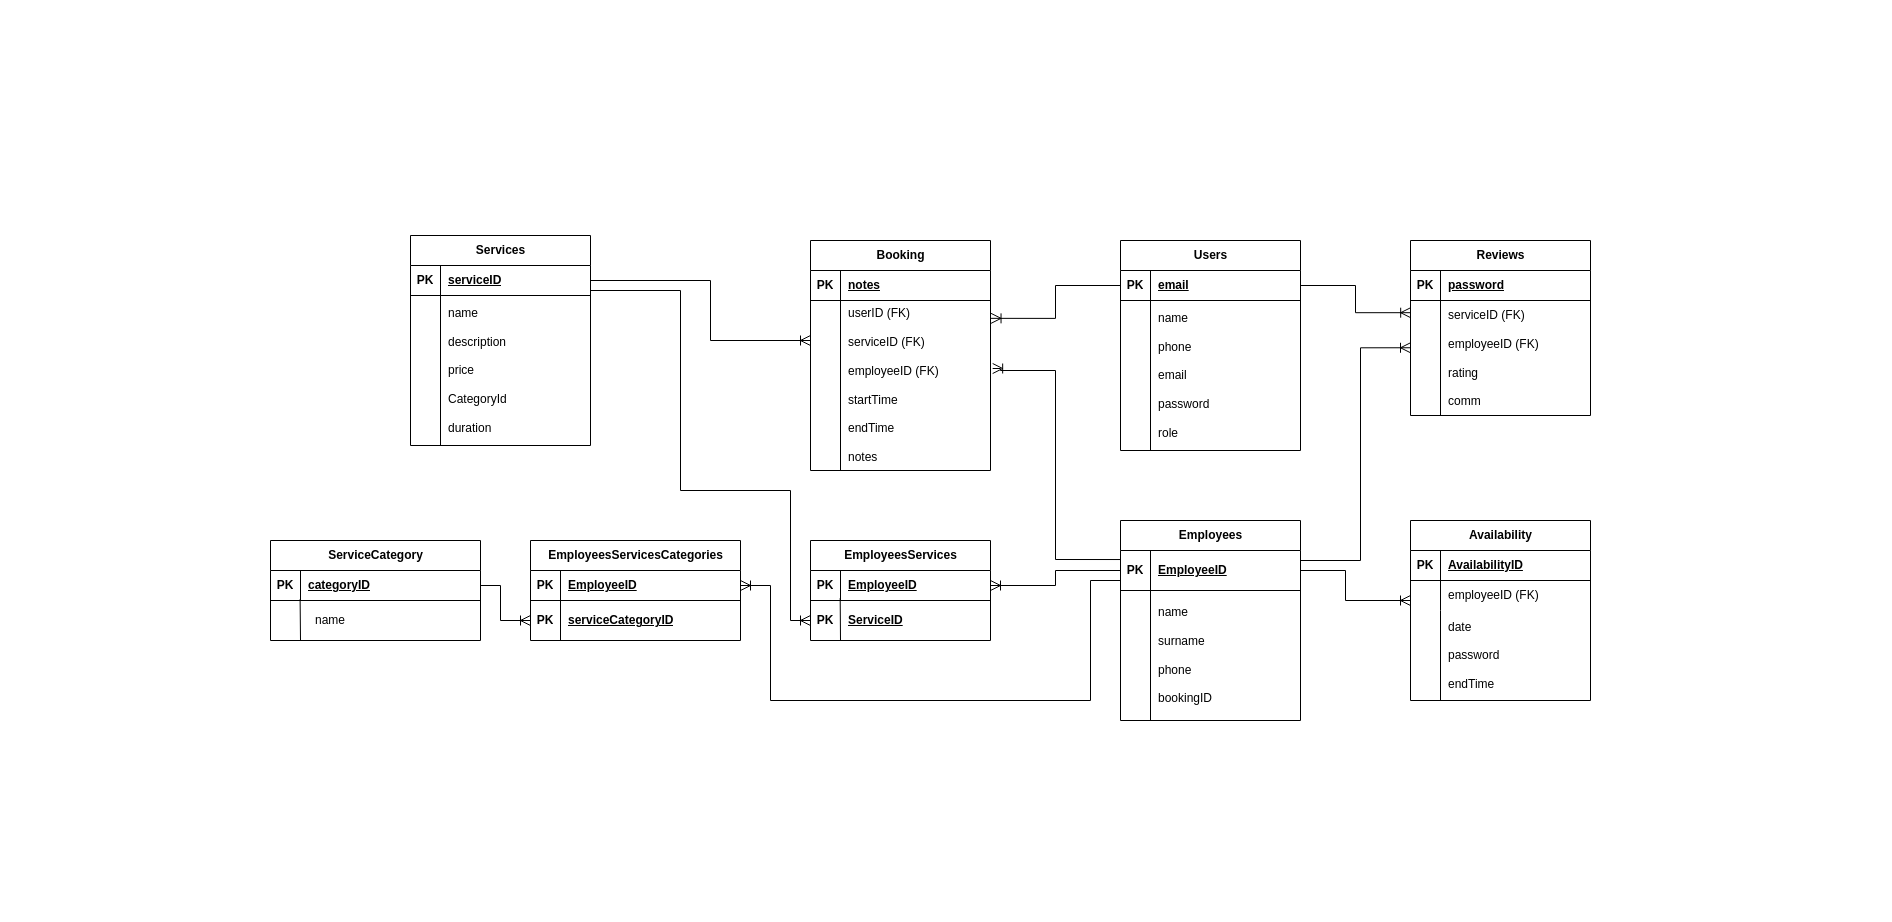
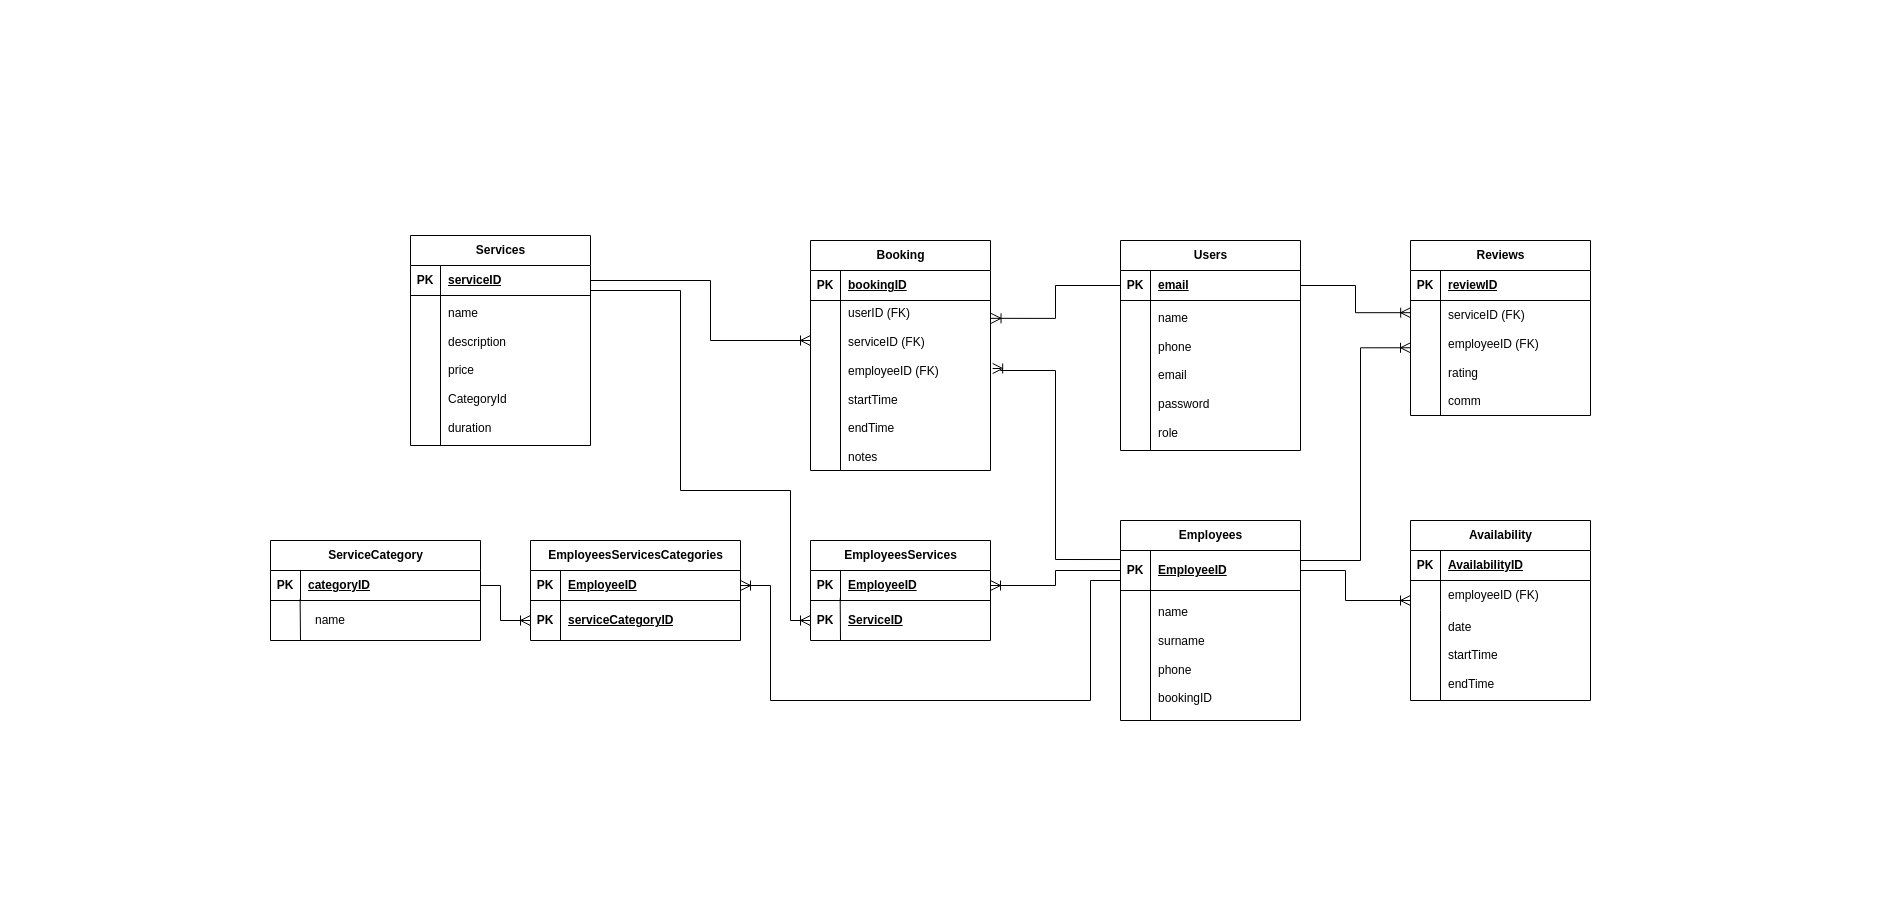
node "notes": label "notes" -> "bookingID"
node "password": label "password" -> "reviewID"
node "date password endTime": label "date password endTime" -> "date startTime endTime"
